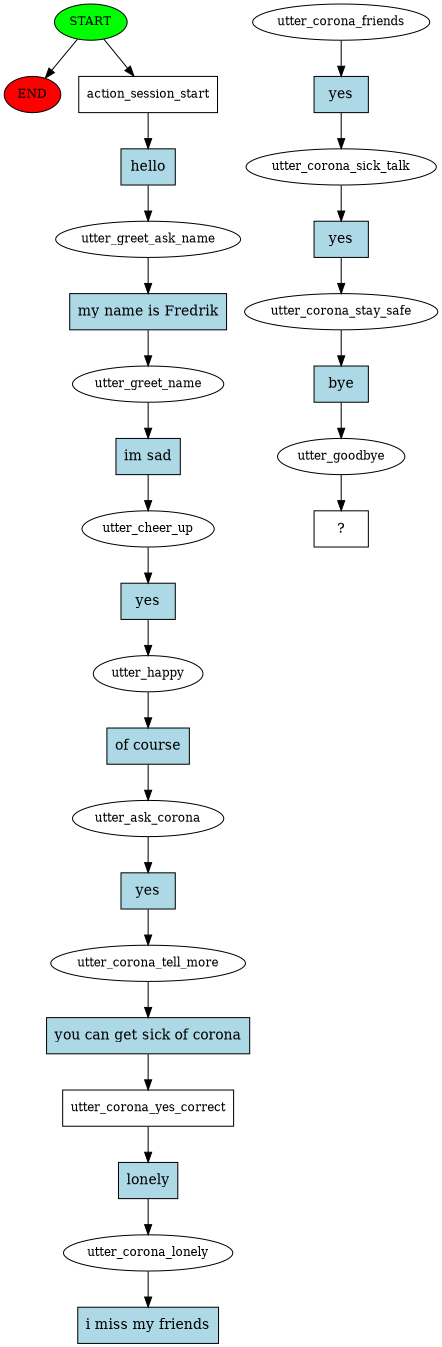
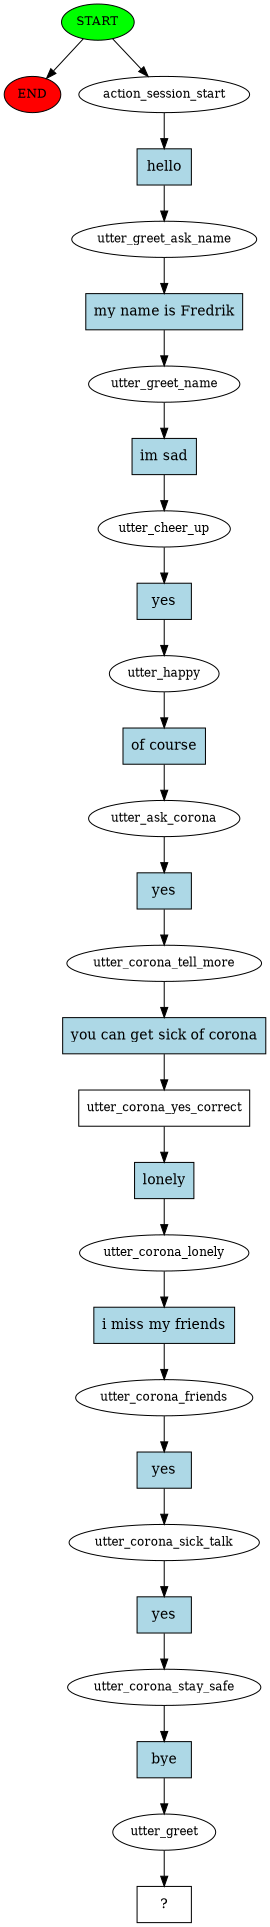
node "action_session_start": shape box -> ellipse
node "utter_goodbye": label "utter_goodbye" -> "utter_greet"
edge "i miss my friends" -> "utter_corona_friends": added
